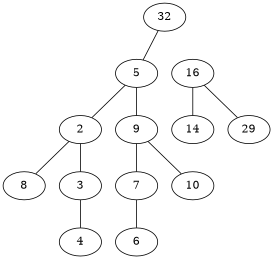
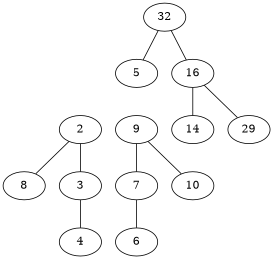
edge "32" -- "16": added
edge "5" -- "2": removed
edge "5" -- "9": removed
